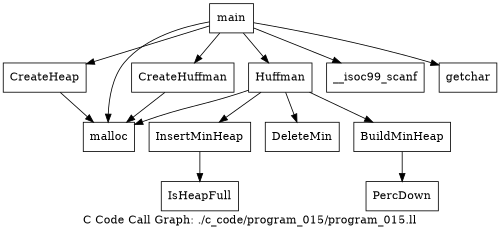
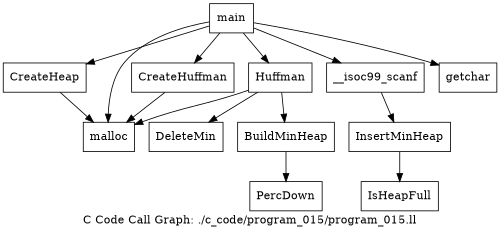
edge "Huffman" -> "InsertMinHeap": now "__isoc99_scanf" -> "InsertMinHeap"
